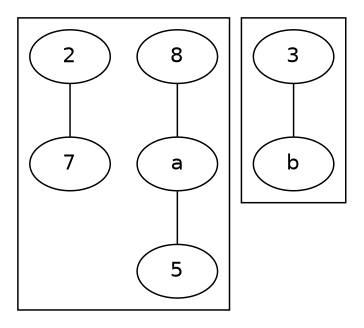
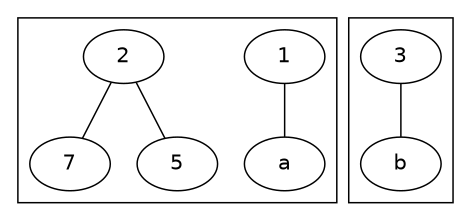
node "8": label "8" -> "1"
edge "a" -- "5": now "2" -- "5"
